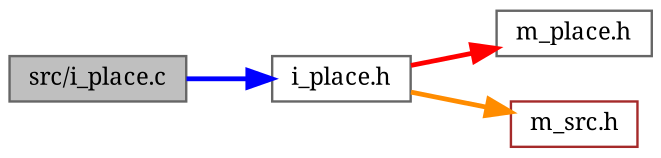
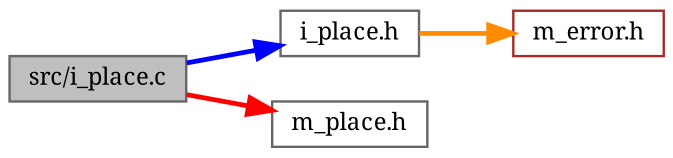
edge "i_place.h" -> "m_place.h": now "src/i_place.c" -> "m_place.h"
node "m_src.h": label "m_src.h" -> "m_error.h"
